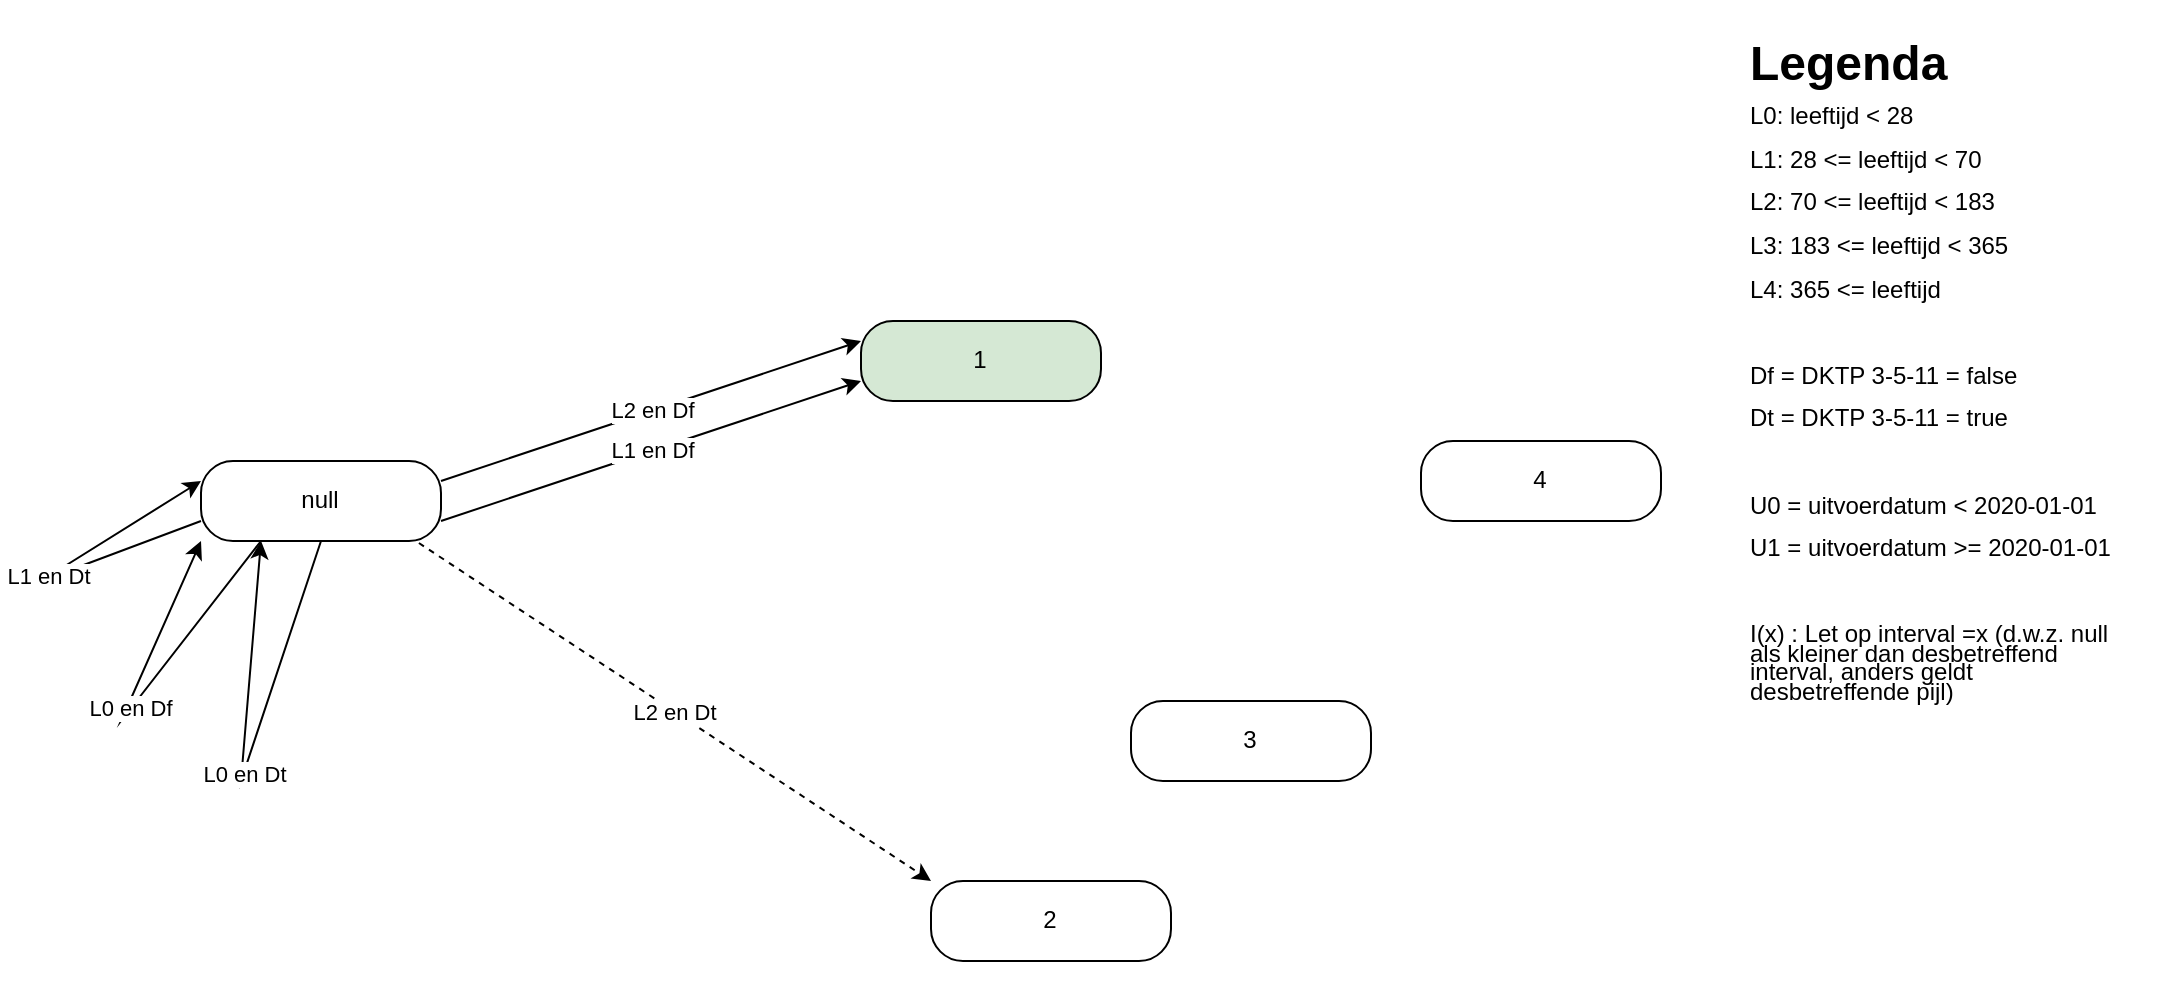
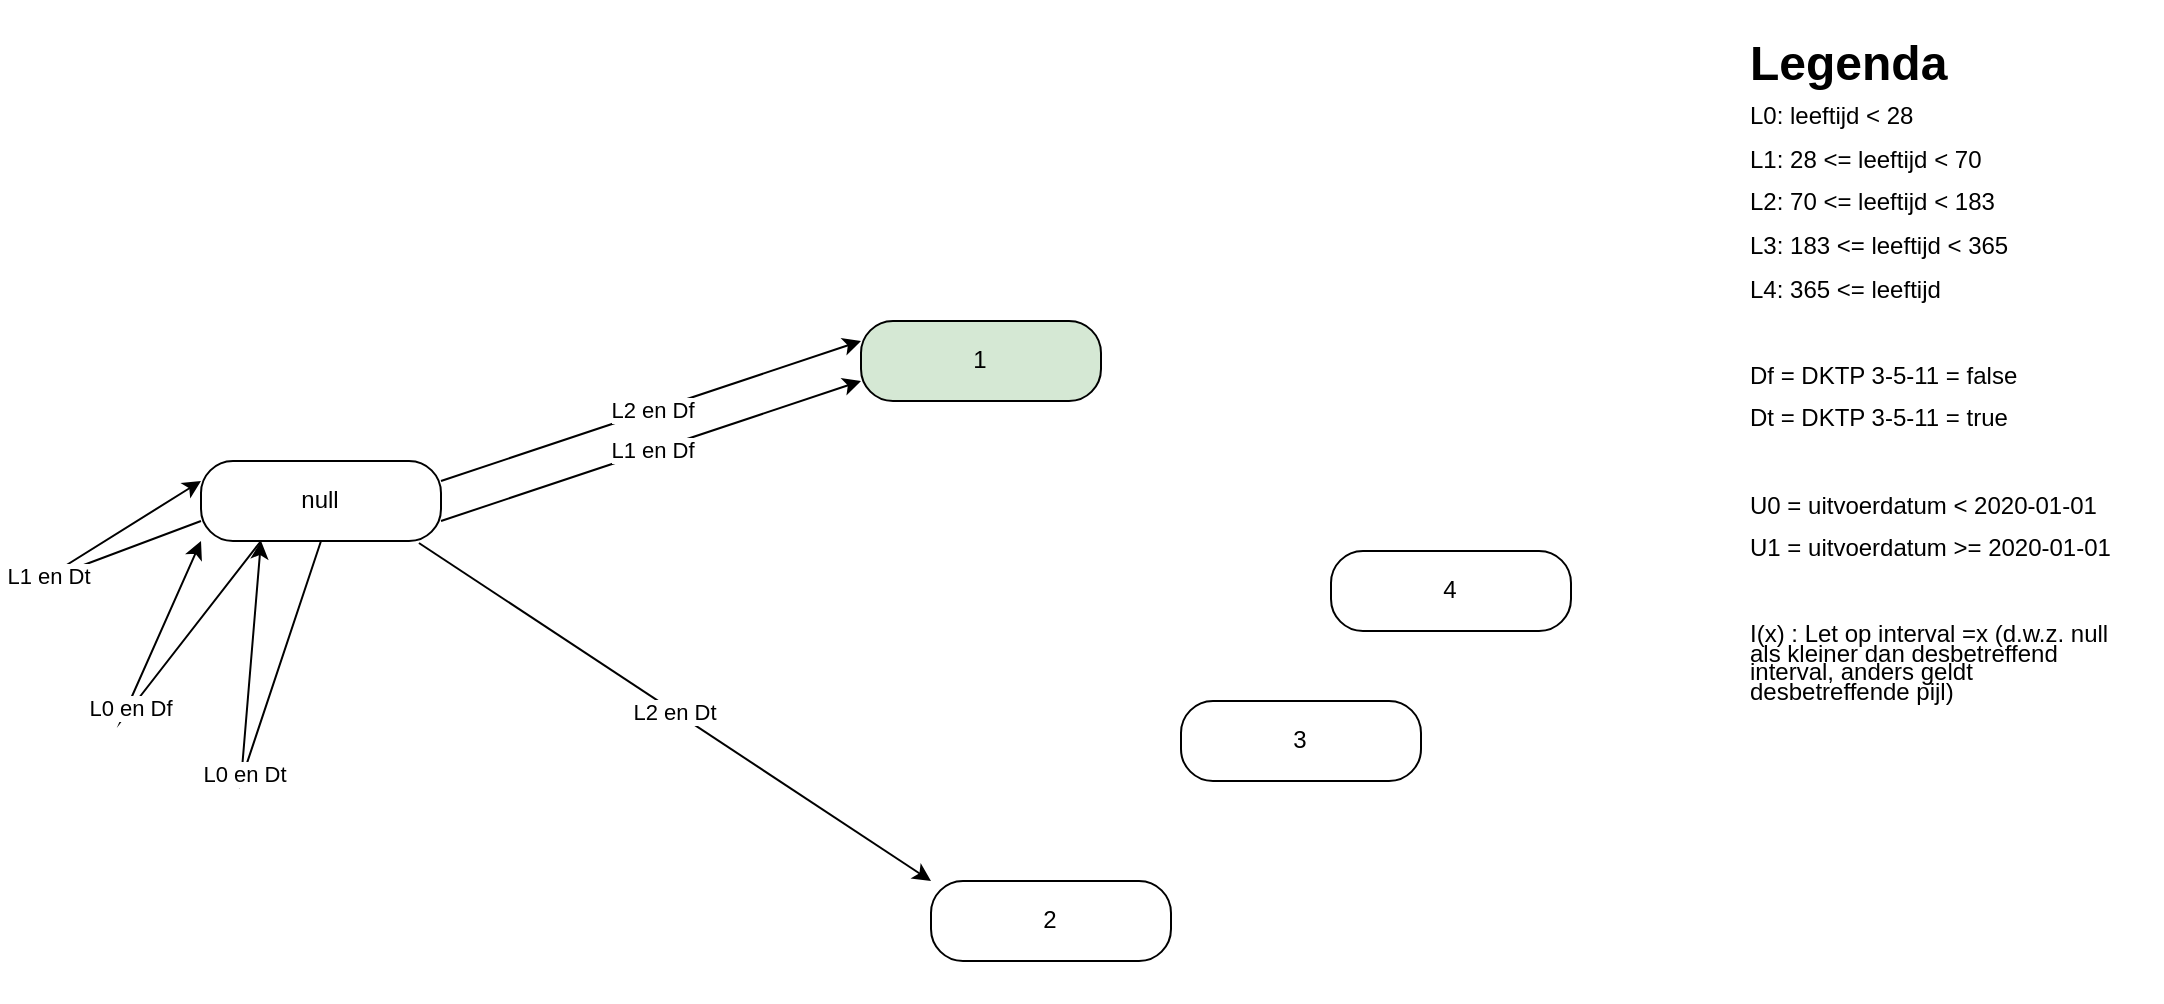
node "4": moved (1541, 481) -> (1451, 591)
edge "null" -> "2": style dashed -> solid
node "3": moved (1251, 741) -> (1301, 741)
